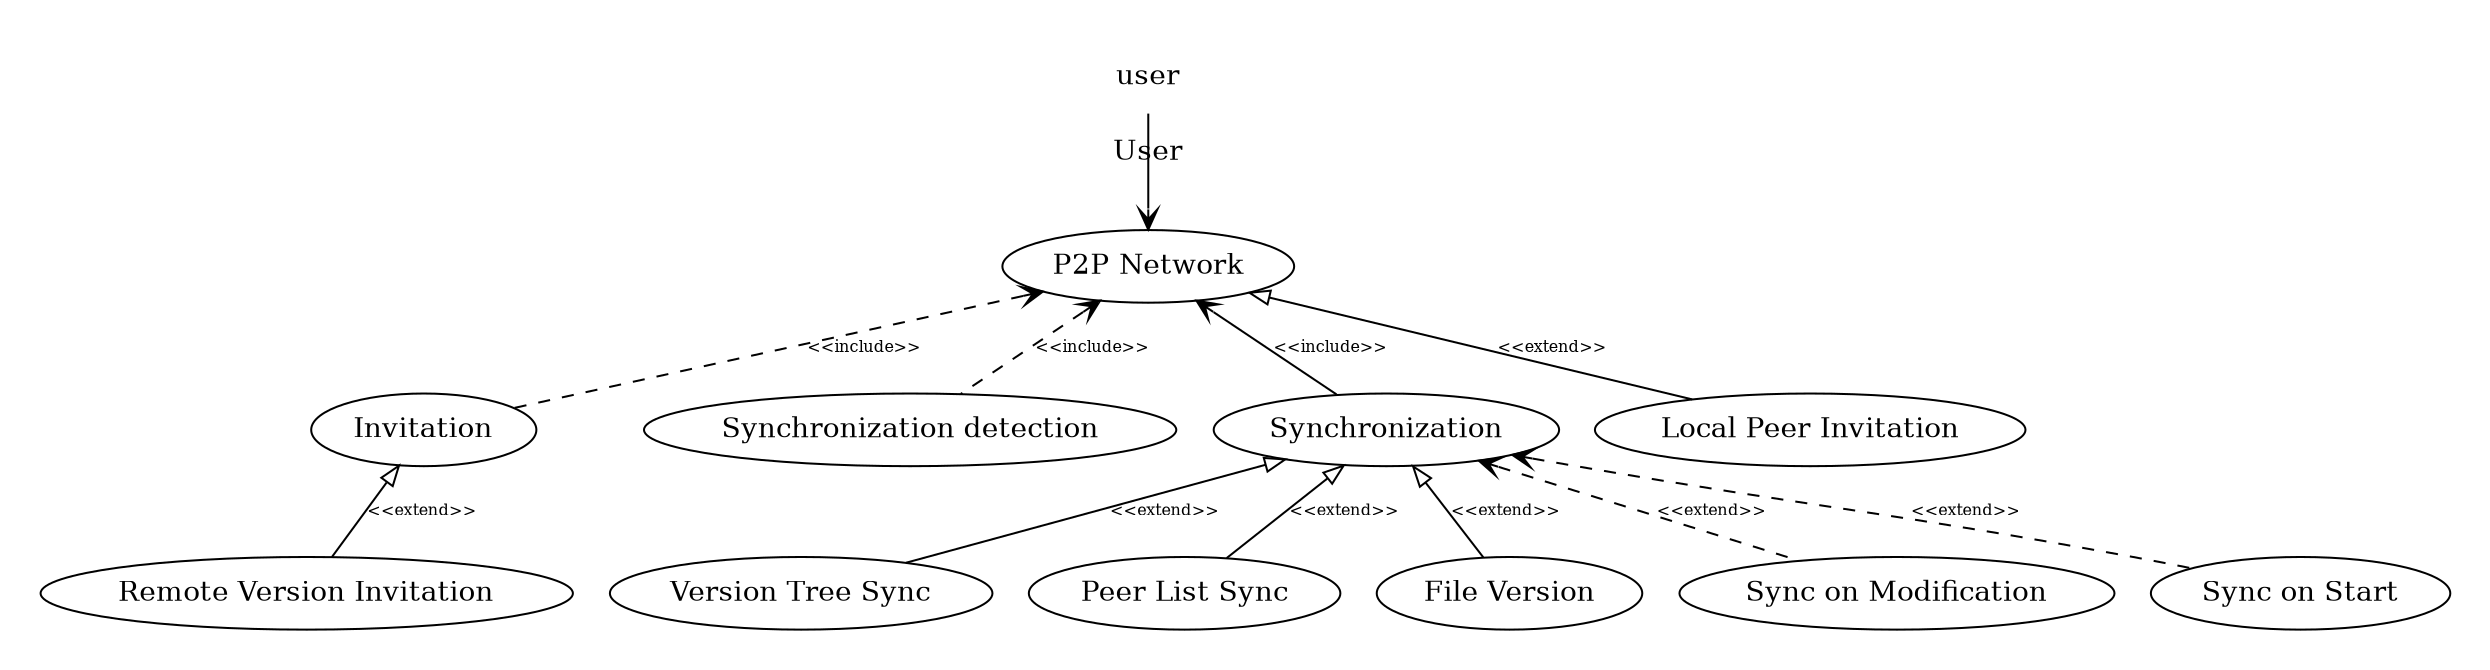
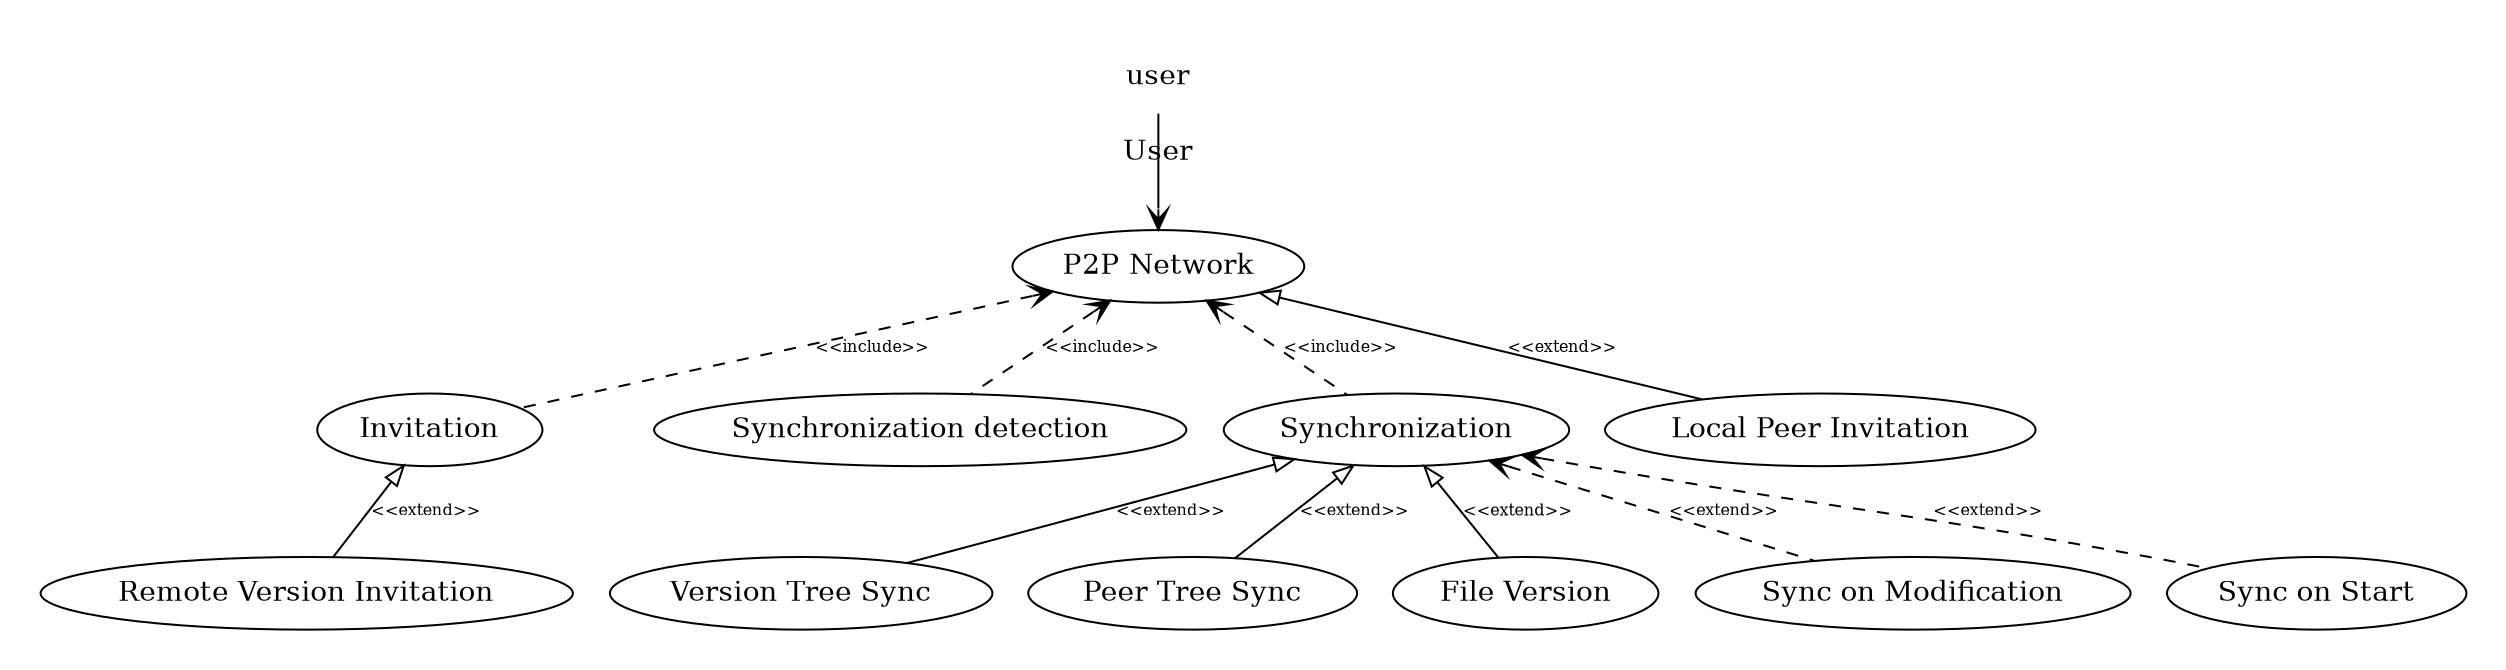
edge "Synchronization" -> "P2P Network": style solid -> dashed
node "Peer List Sync": label "Peer List Sync" -> "Peer Tree Sync"
